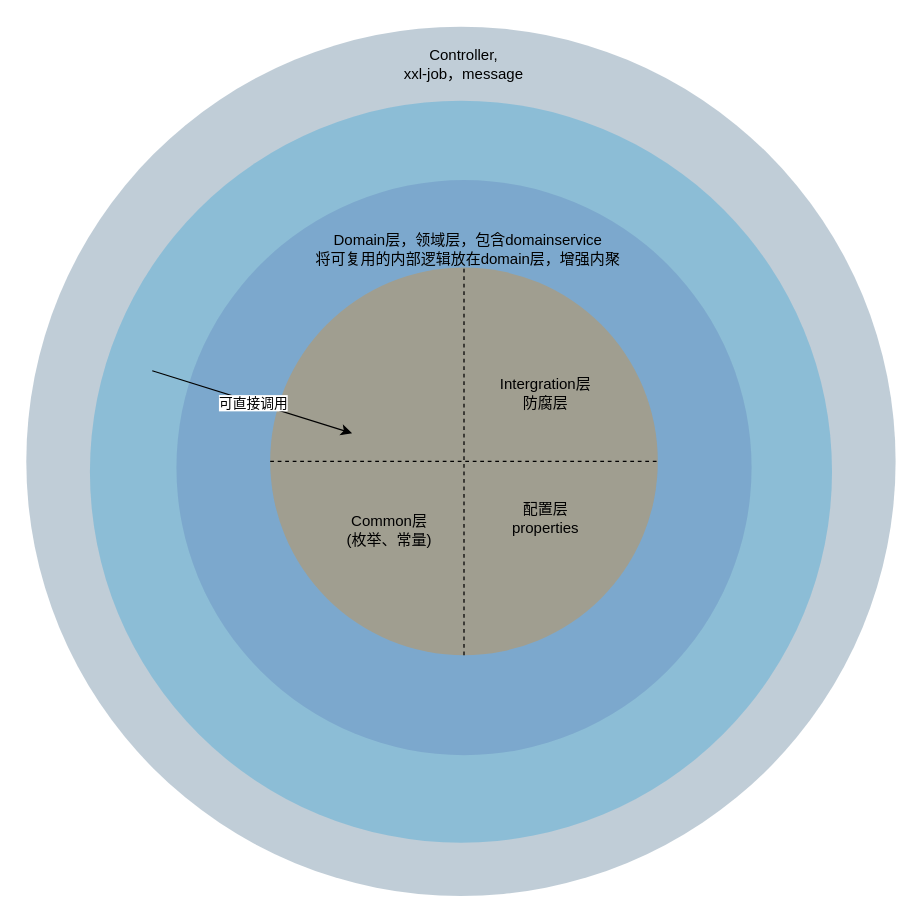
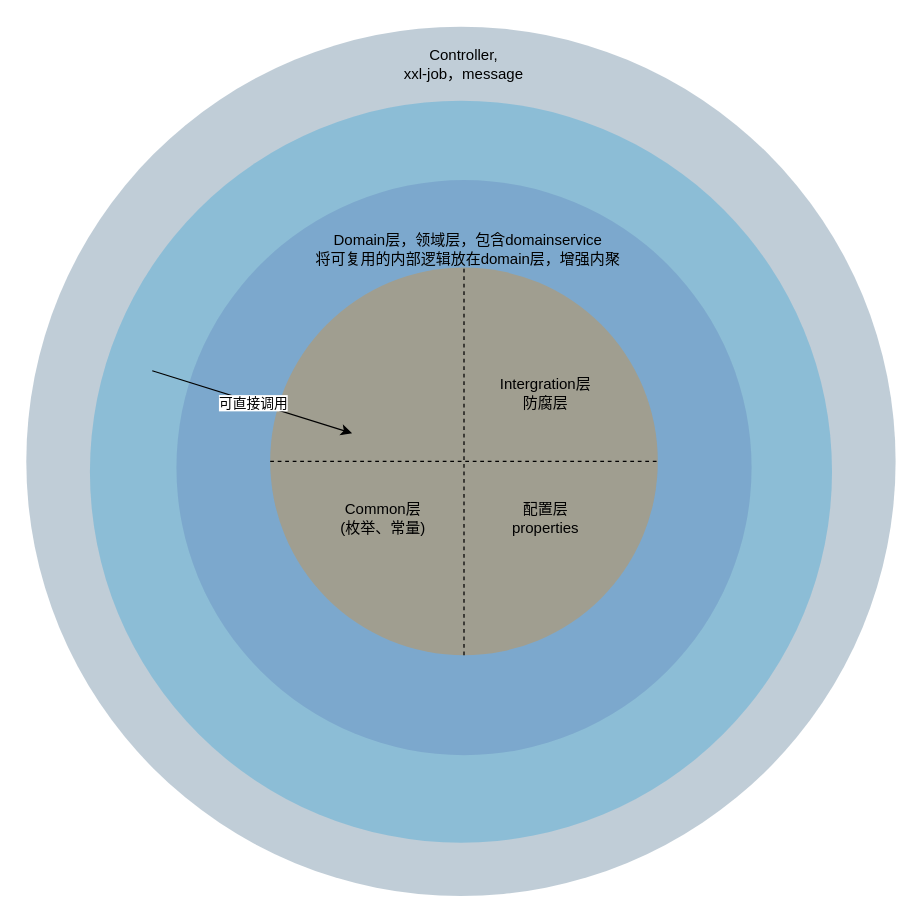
node "Common层 (枚举、常量)": moved (389, 530) -> (383, 518)
